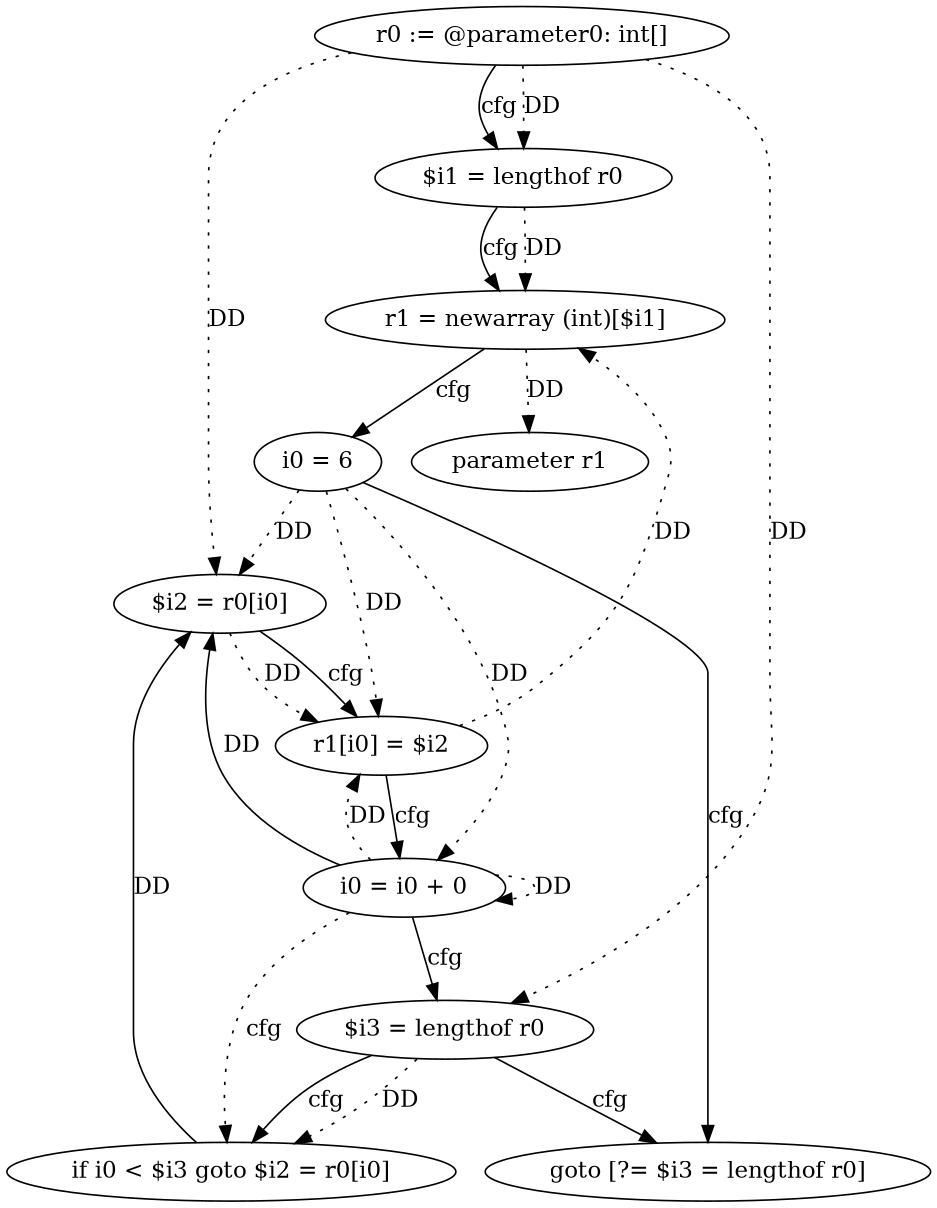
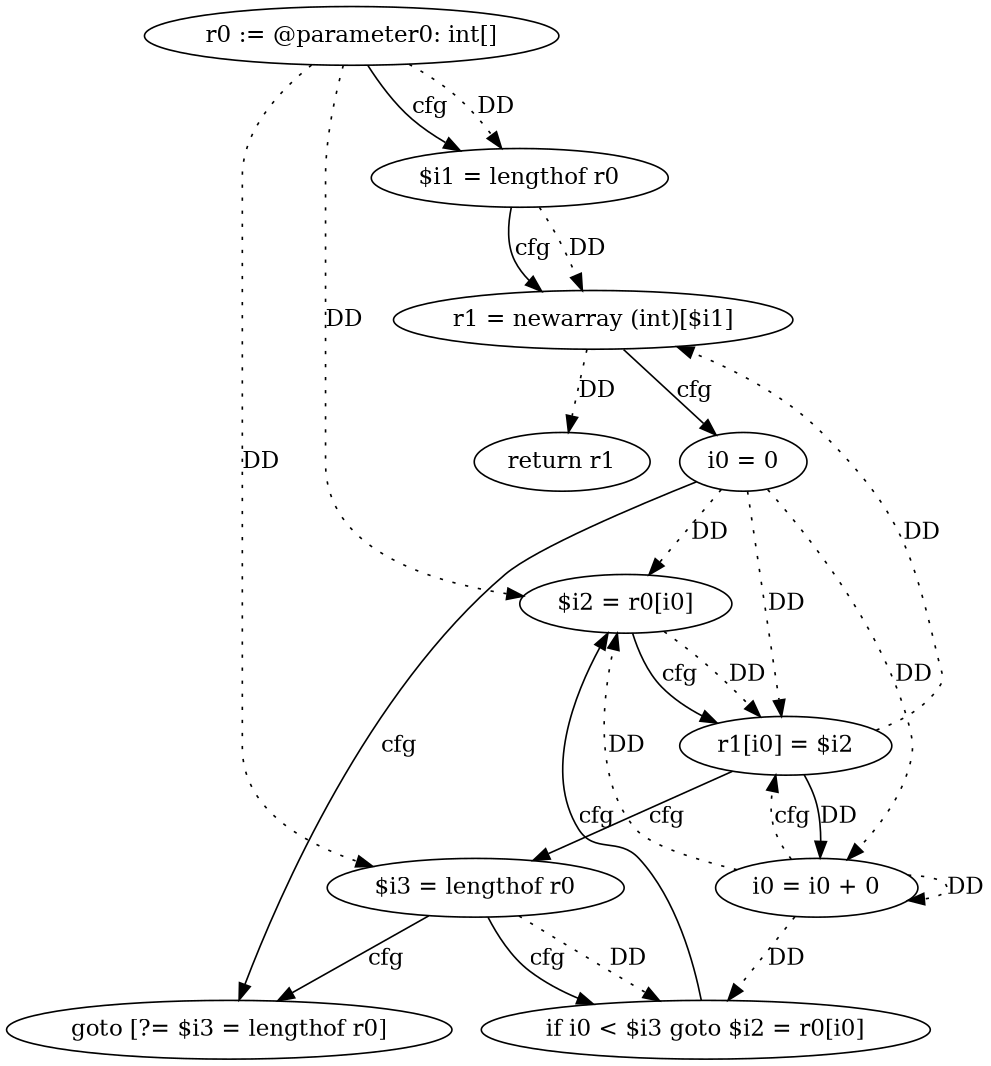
node "i0 = 6": label "i0 = 6" -> "i0 = 0"
node "parameter r1": label "parameter r1" -> "return r1"
edge "i0 = i0 + 0" -> "$i2 = r0[i0]": style solid -> dotted
edge "i0 = i0 + 0" -> "r1[i0] = $i2": label "DD" -> "cfg"
edge "r1[i0] = $i2" -> "i0 = i0 + 0": label "cfg" -> "DD"
edge "if i0 < $i3 goto $i2 = r0[i0]" -> "$i2 = r0[i0]": label "DD" -> "cfg"
edge "i0 = i0 + 0" -> "$i3 = lengthof r0": now "r1[i0] = $i2" -> "$i3 = lengthof r0"
edge "i0 = i0 + 0" -> "if i0 < $i3 goto $i2 = r0[i0]": label "cfg" -> "DD"
